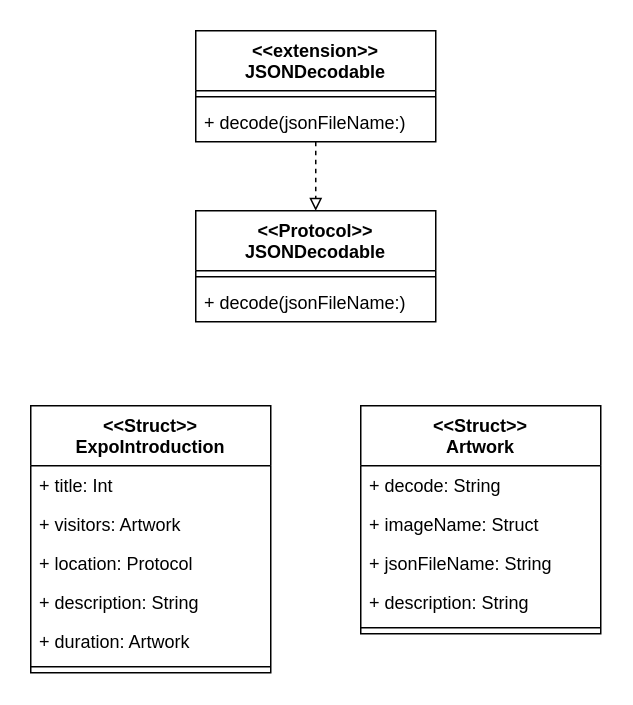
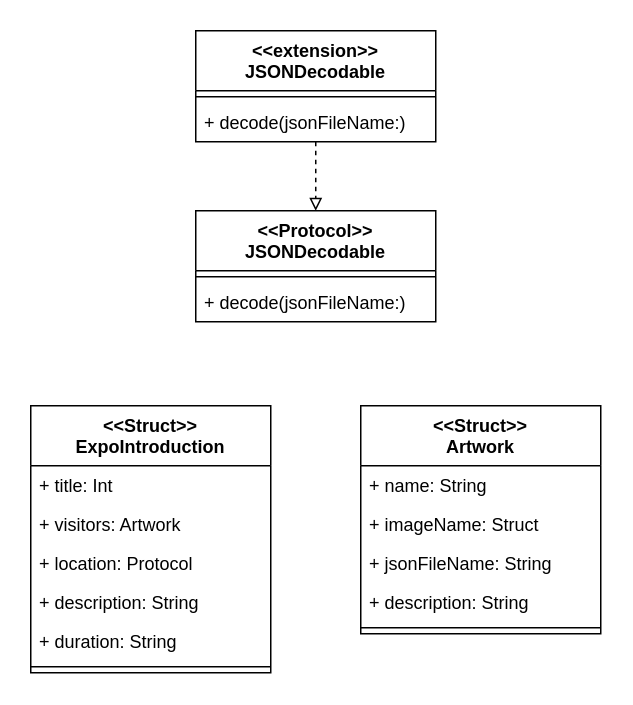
node "+ decode: String": label "+ decode: String" -> "+ name: String"
node "+ duration: Artwork": label "+ duration: Artwork" -> "+ duration: String"
